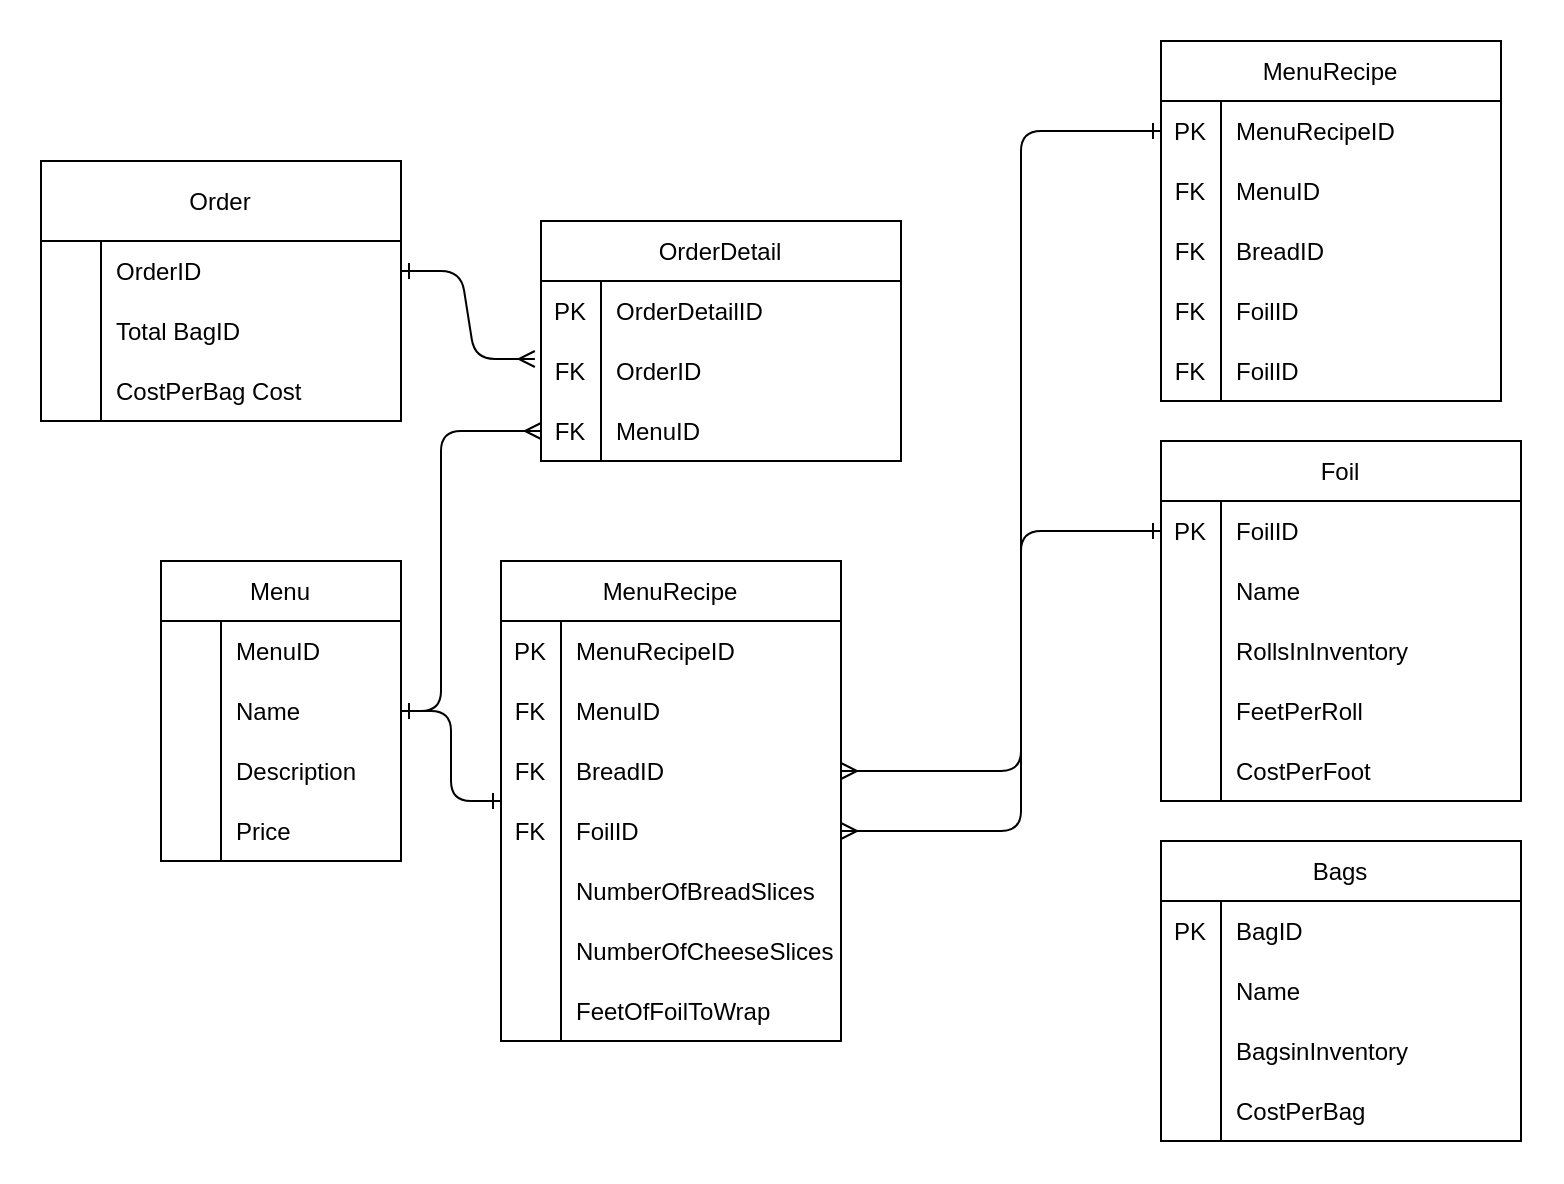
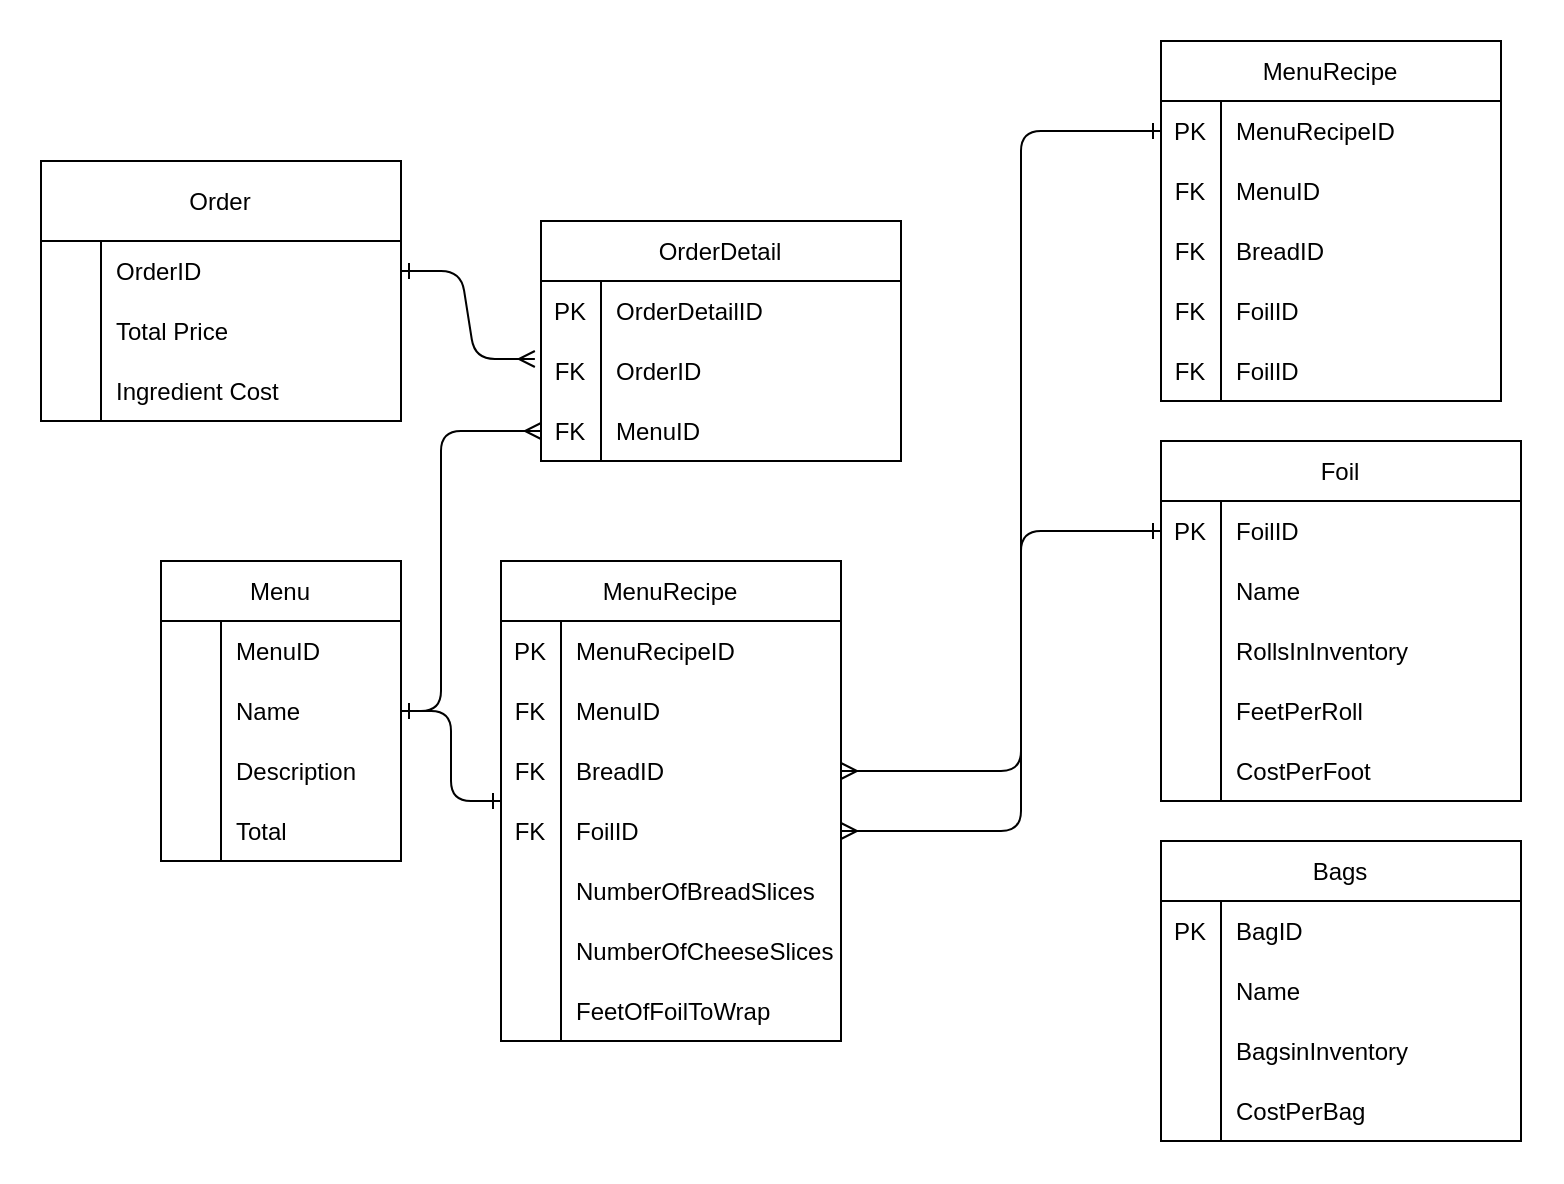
node "Total BagID": label "Total BagID" -> "Total Price"
node "CostPerBag Cost": label "CostPerBag Cost" -> "Ingredient Cost"
node "Price": label "Price" -> "Total"
